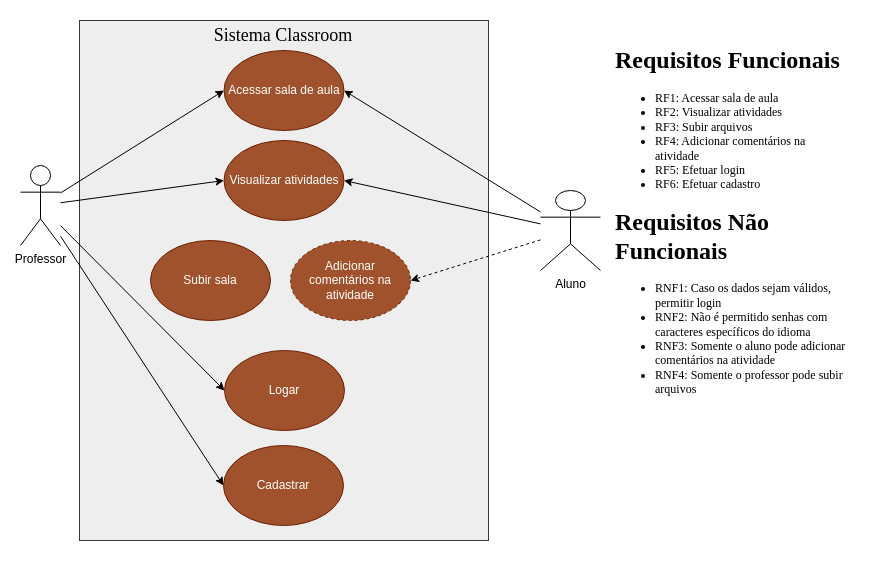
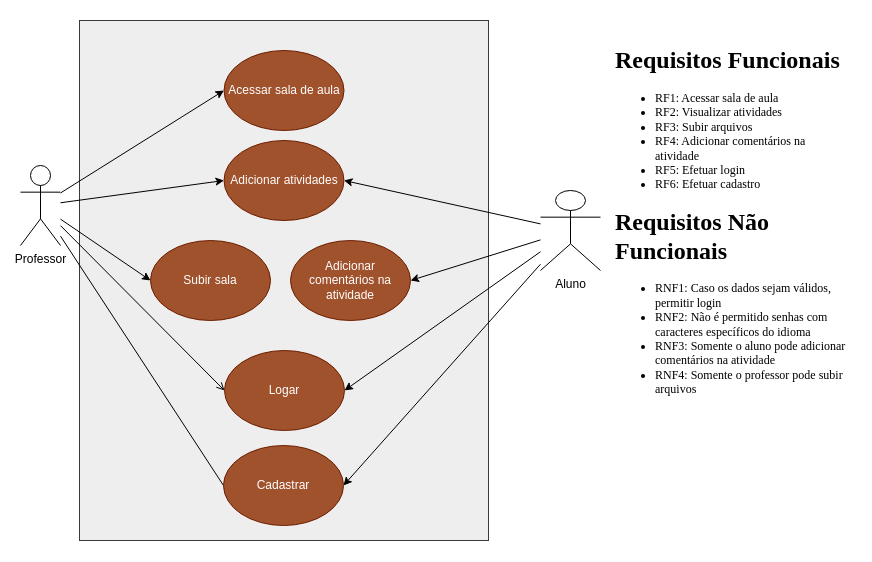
node "Sistema Classroom": removed
edge "Aluno" -> "Acessar sala de aula": removed
node "Visualizar atividades": label "Visualizar atividades" -> "Adicionar atividades"
edge "Professor" -> "Subir sala": added
edge "Aluno" -> "Adicionar comentários na atividade": style dashed -> solid
node "Adicionar comentários na atividade": style dashed -> solid
edge "Aluno" -> "Logar": added
edge "Aluno" -> "Cadastrar": added
edge "Professor" -> "Logar": arrowhead classic -> open
edge "Professor" -> "Cadastrar": arrowhead classic -> none
